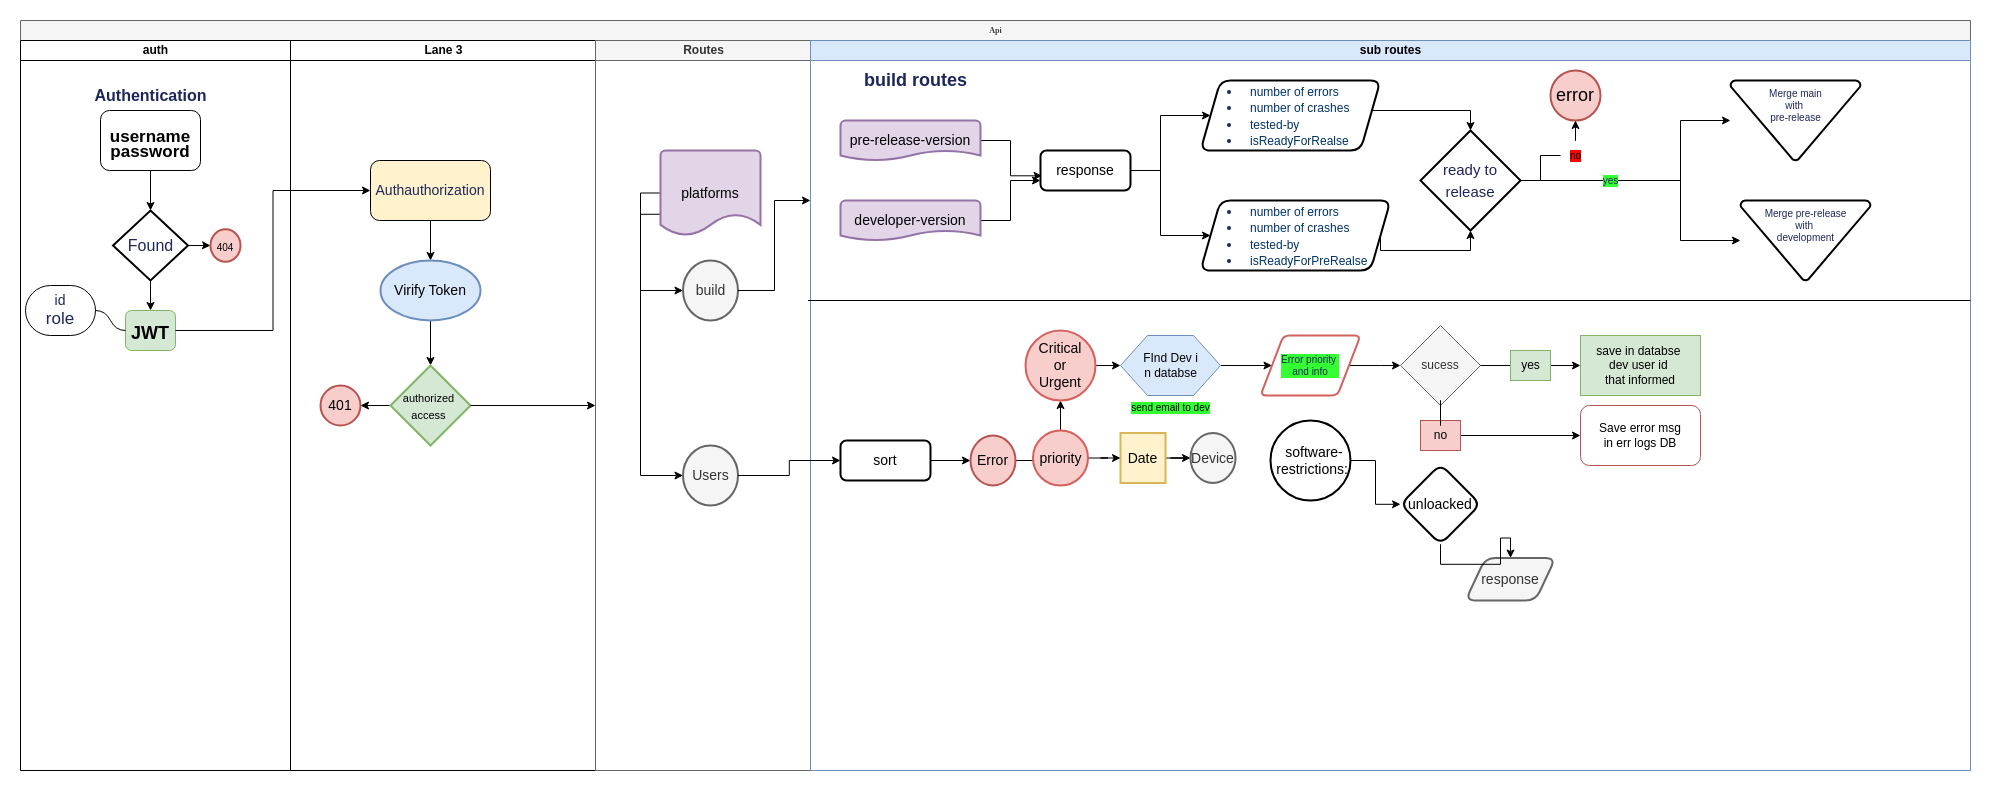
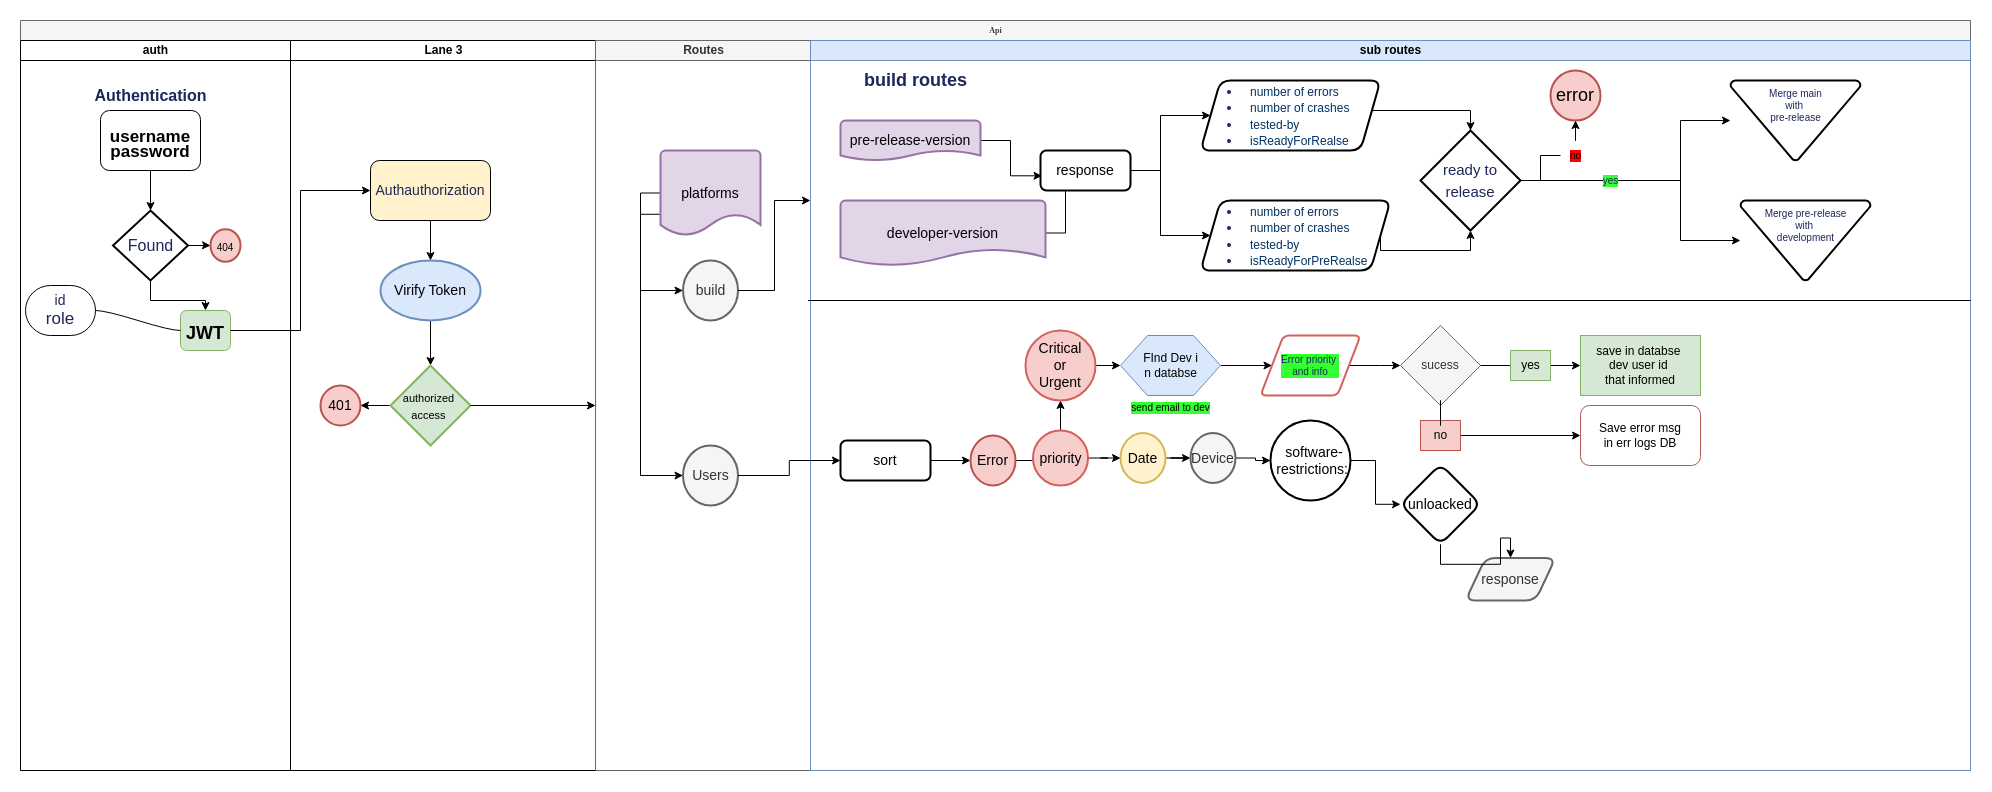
node "developer-version": size 140x40 -> 205x65
node "JWT": moved (151, 331) -> (206, 331)
node "Date": shape rectangle -> ellipse
edge "Device" -> "software-restrictions:": added
